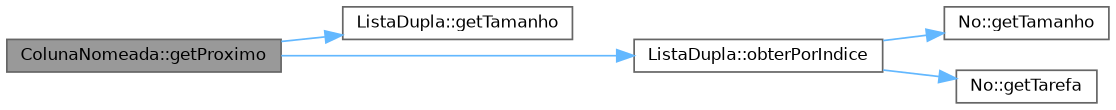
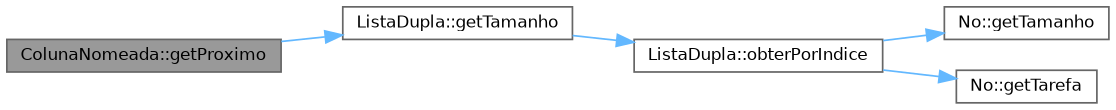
edge "ColunaNomeada::getProximo" -> "ListaDupla::obterPorIndice": now "ListaDupla::getTamanho" -> "ListaDupla::obterPorIndice"
